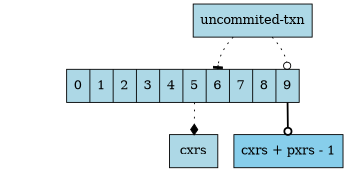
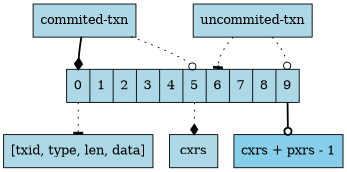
node "commited-txn": added
node "[txid, type, len, data]": added
